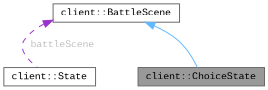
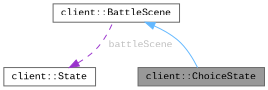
edge "client::State" -> "client::BattleScene": reversed
